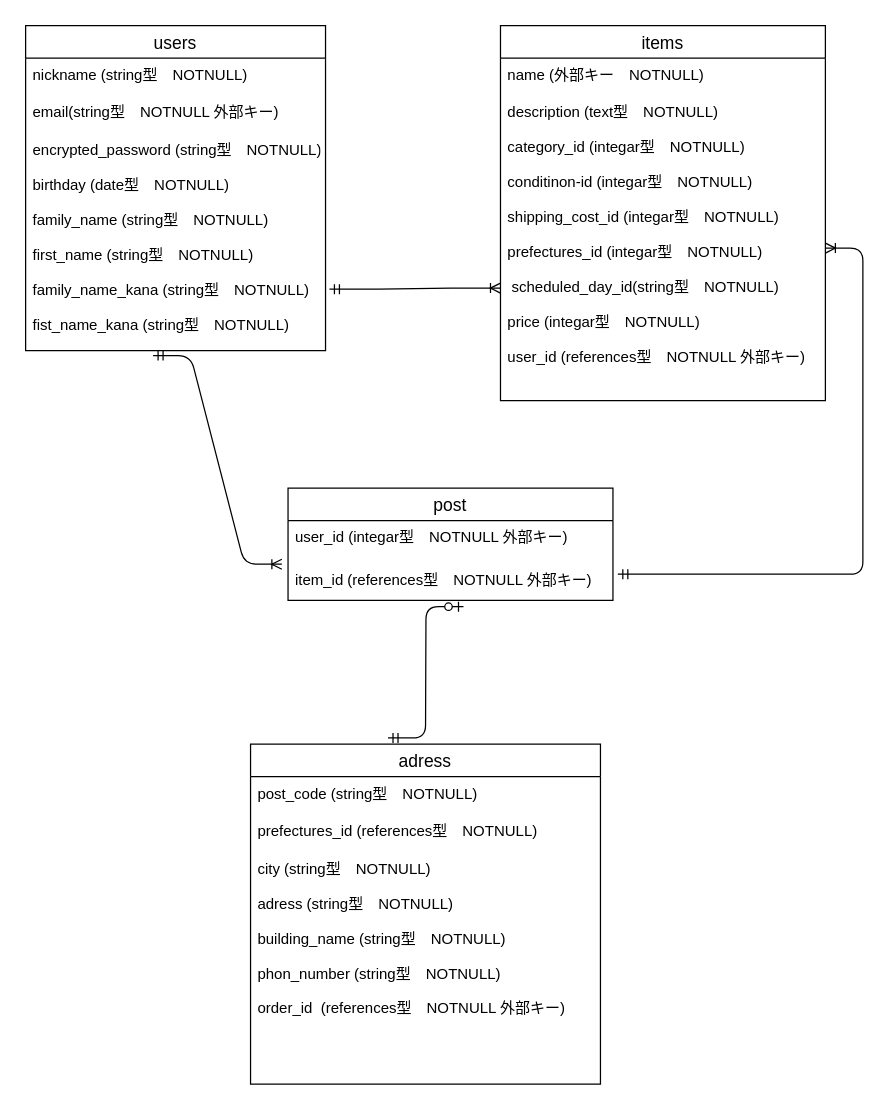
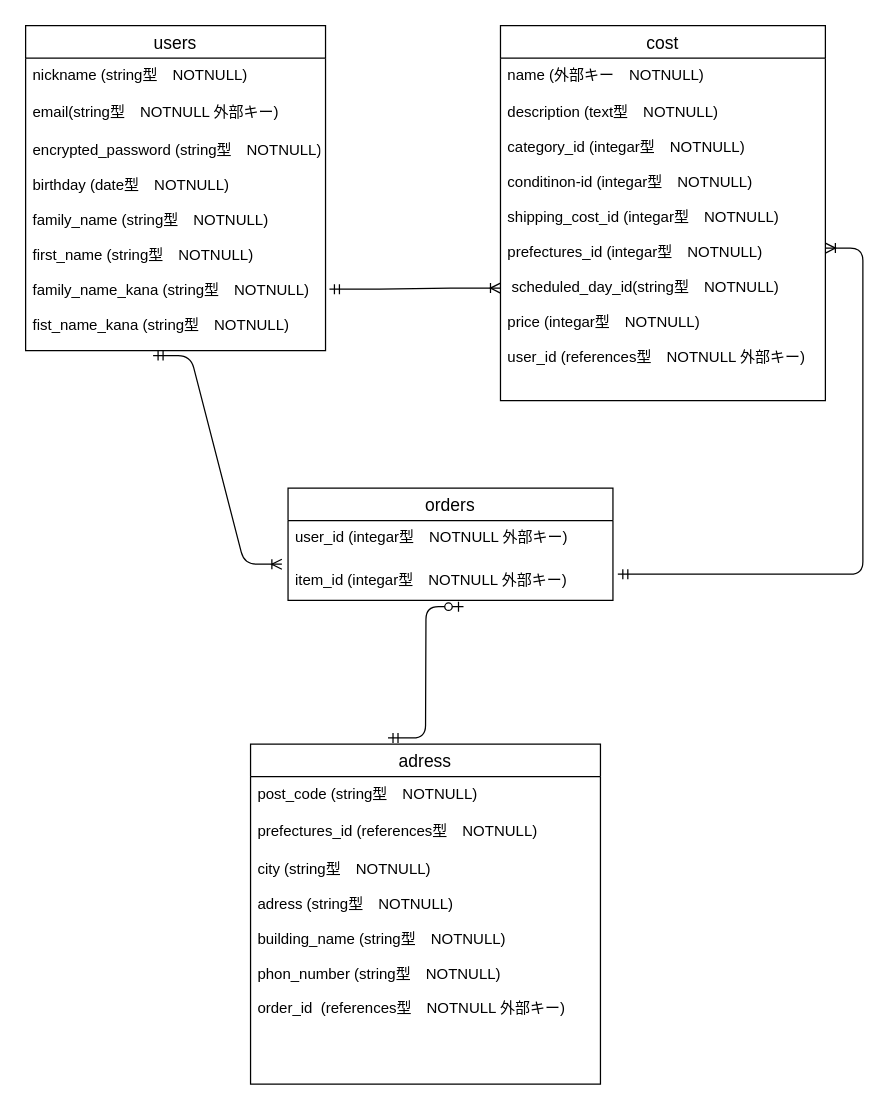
node "items": label "items" -> "cost"
node "post": label "post" -> "orders"
node "item_id (references型 NOTNULL 外部キー)": label "item_id (references型 NOTNULL 外部キー)" -> "item_id (integar型 NOTNULL 外部キー)"
